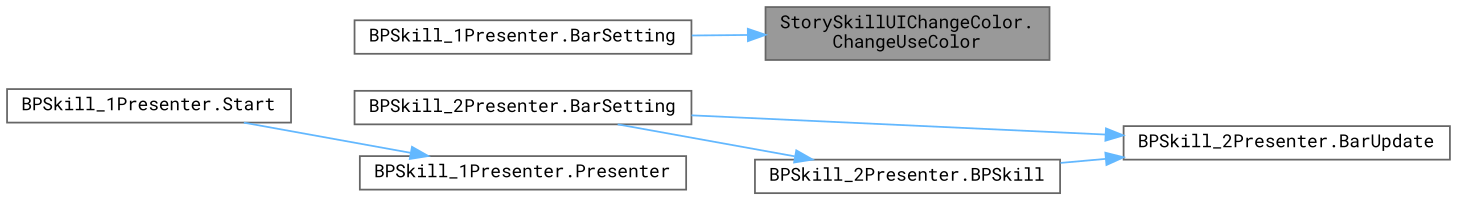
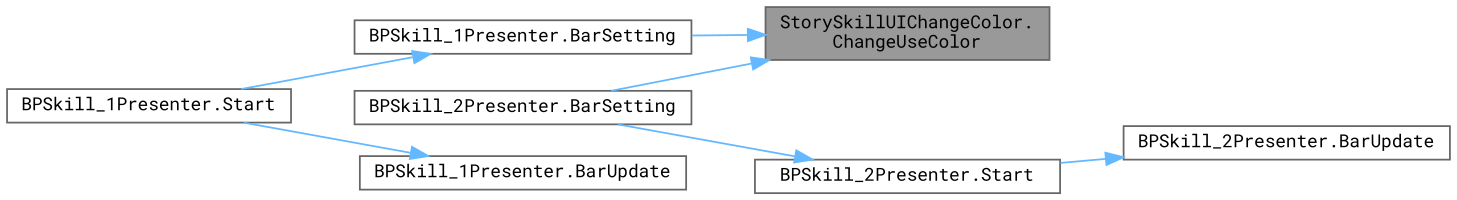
edge "BPSkill_1Presenter.Start" -> "BPSkill_1Presenter.BarSetting": added
edge "BPSkill_2Presenter.BarSetting" -> "BPSkill_2Presenter.BarUpdate": now "BPSkill_2Presenter.BarSetting" -> "StorySkillUIChangeColor. ChangeUseColor"
node "BPSkill_1Presenter.Presenter": label "BPSkill_1Presenter.Presenter" -> "BPSkill_1Presenter.BarUpdate"
node "BPSkill_2Presenter.BPSkill": label "BPSkill_2Presenter.BPSkill" -> "BPSkill_2Presenter.Start"
